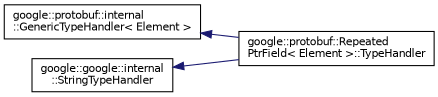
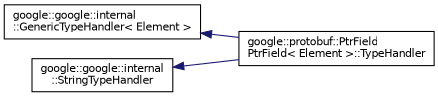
node "google::protobuf::internal ::GenericTypeHandler< Element >": label "google::protobuf::internal ::GenericTypeHandler< Element >" -> "google::google::internal ::GenericTypeHandler< Element >"
node "google::protobuf::Repeated PtrField< Element >::TypeHandler": label "google::protobuf::Repeated PtrField< Element >::TypeHandler" -> "google::protobuf::PtrField PtrField< Element >::TypeHandler"
